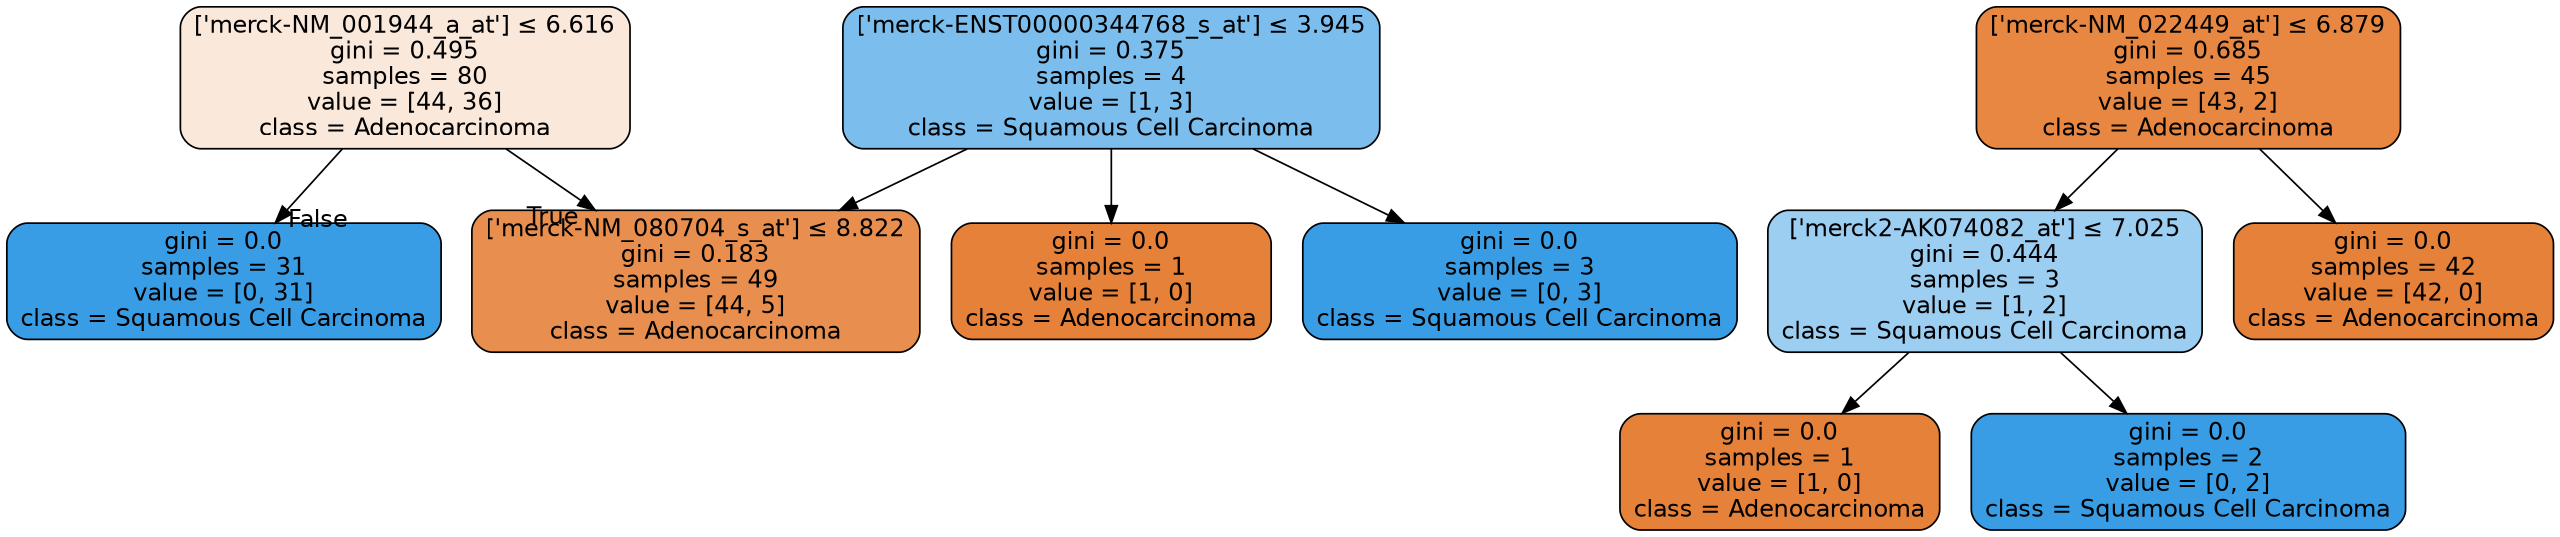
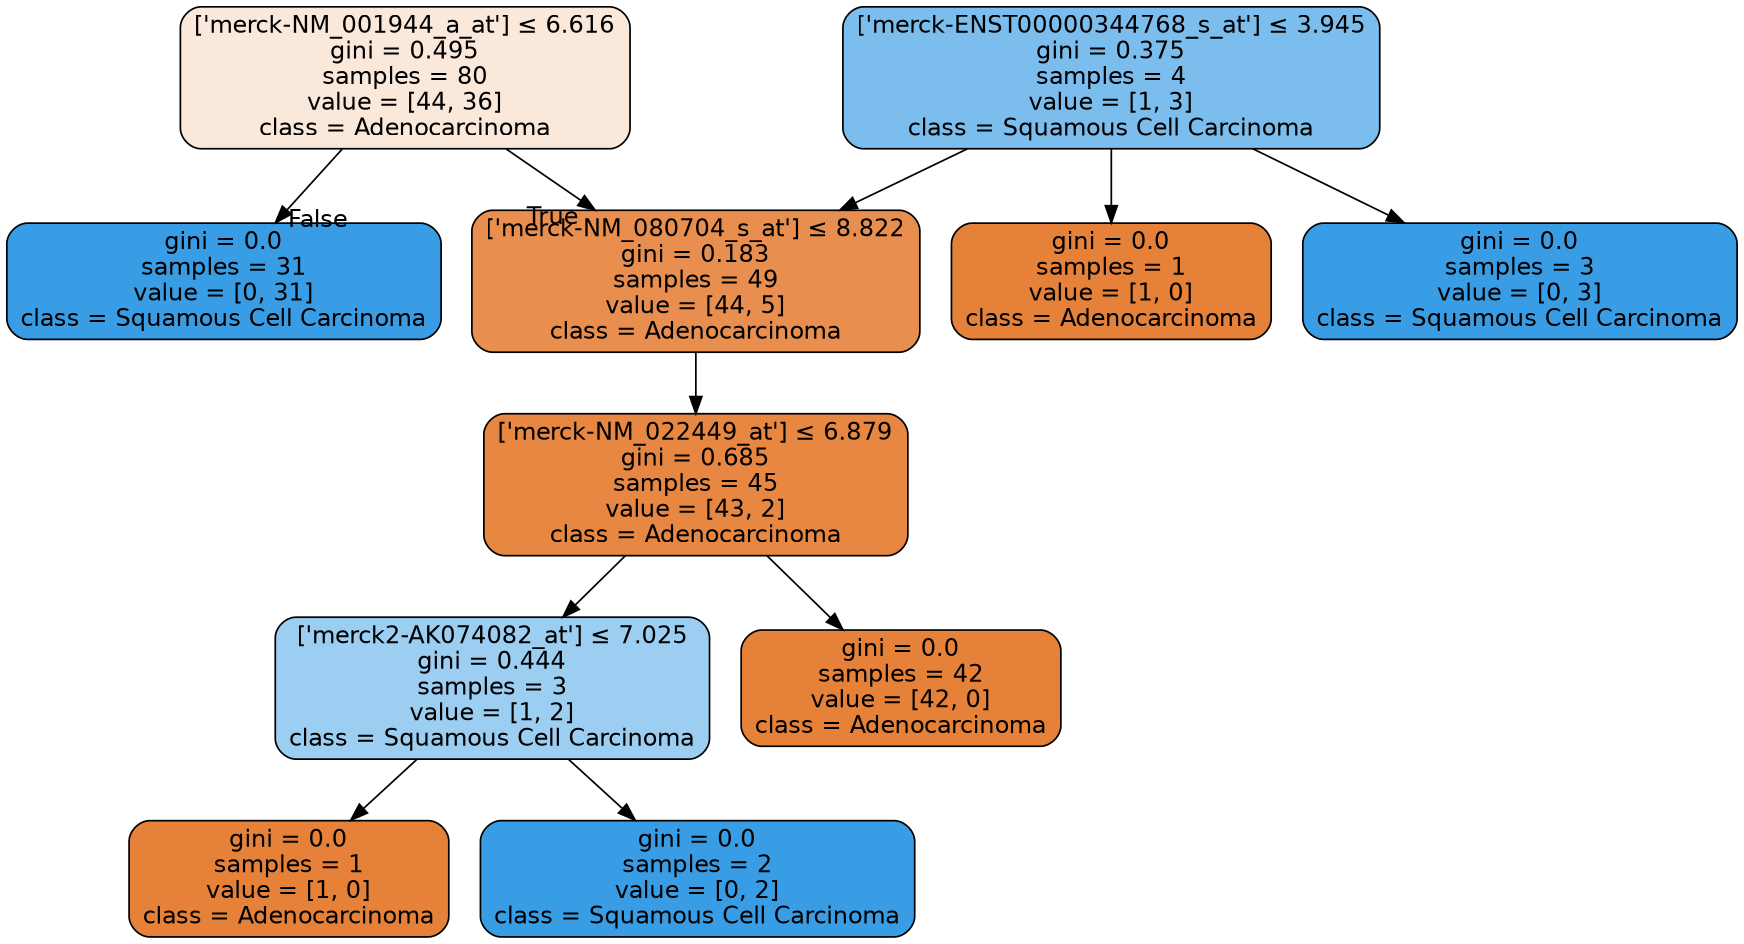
edge "['merck-NM_080704_s_at'] ≤ 8.822" -> "['merck-NM_022449_at'] ≤ 6.879": added
